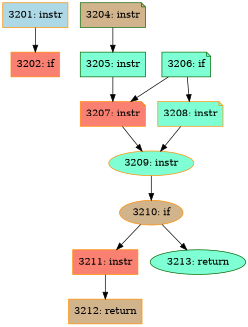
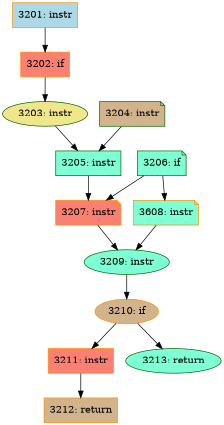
node "3203: instr": added
node "3208: instr": label "3208: instr" -> "3608: instr"
node "3209: instr": color darkorange -> darkgreen
